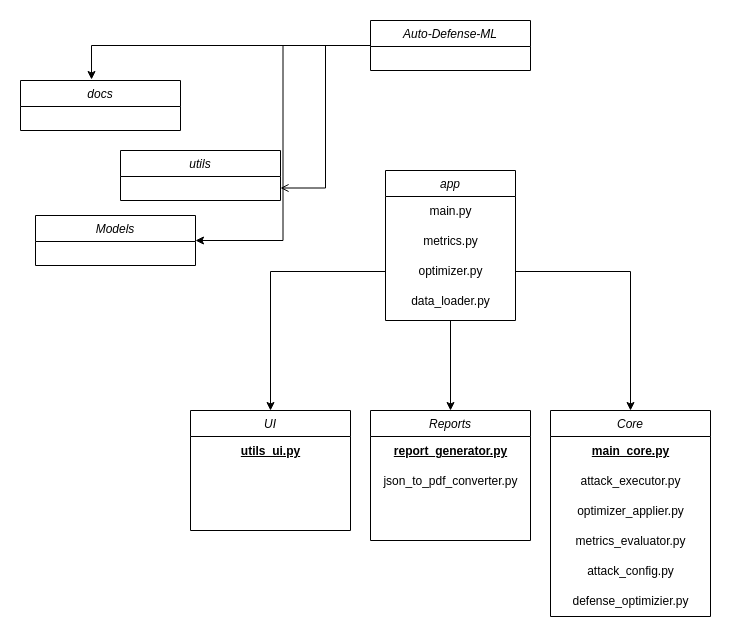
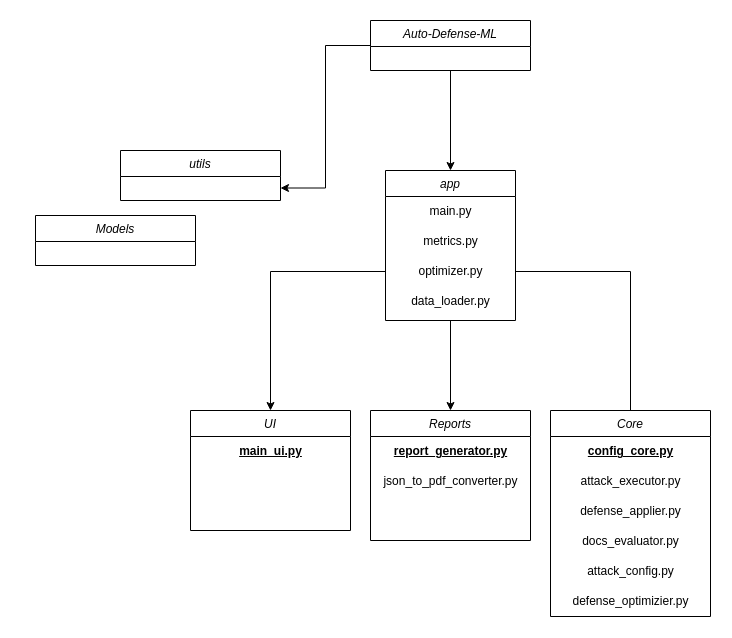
edge "Auto-Defense-ML" -> "docs": removed
node "docs": removed
edge "Auto-Defense-ML" -> "app": added
edge "Auto-Defense-ML" -> "Models": removed
edge "Auto-Defense-ML" -> "utils": arrowhead open -> classic
edge "optimizer.py" -> "Core": arrowhead classic -> none
node "utils_ui.py": label "utils_ui.py" -> "main_ui.py"
node "main_core.py": label "main_core.py" -> "config_core.py"
node "optimizer_applier.py": label "optimizer_applier.py" -> "defense_applier.py"
node "metrics_evaluator.py": label "metrics_evaluator.py" -> "docs_evaluator.py"
